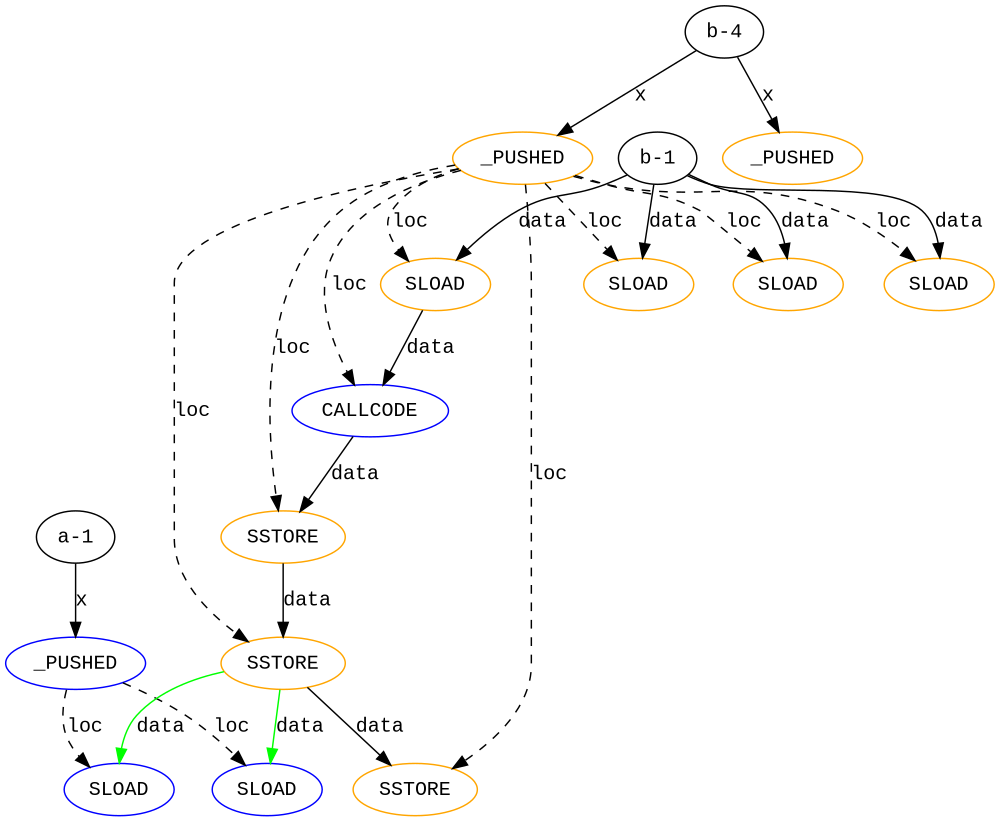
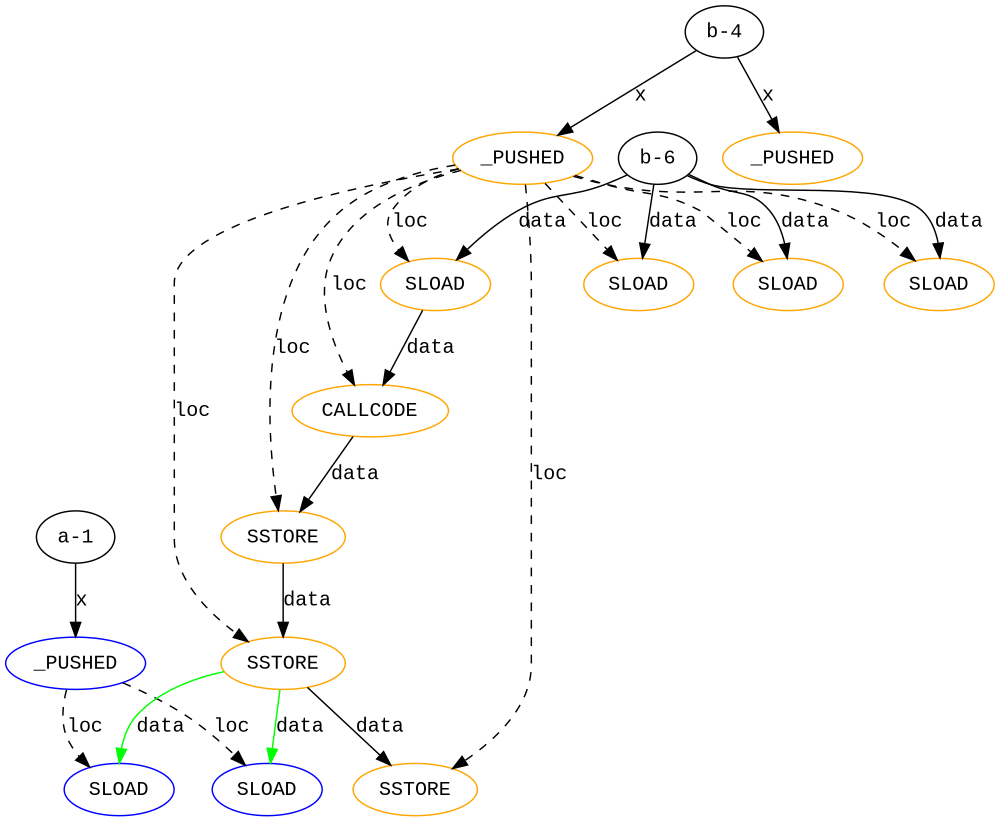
node "b-1": label "b-1" -> "b-6"
node "CALLCODE": color blue -> orange
